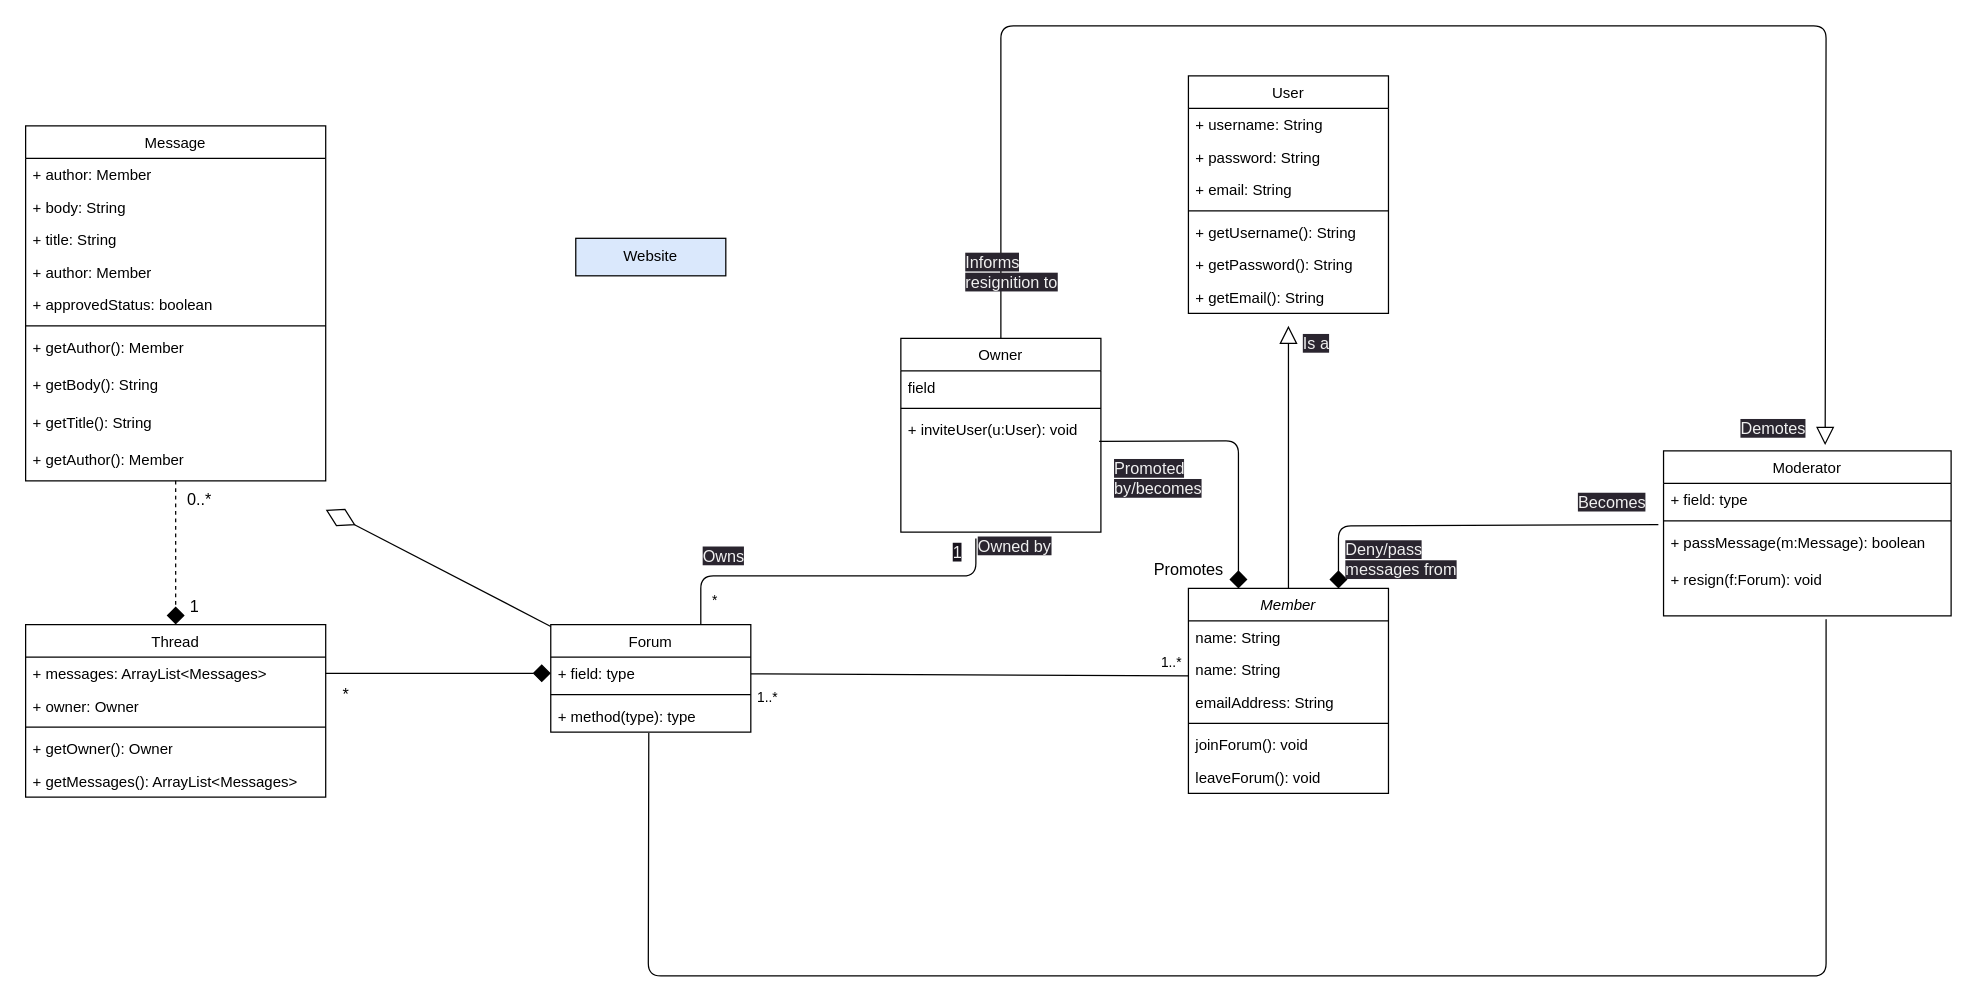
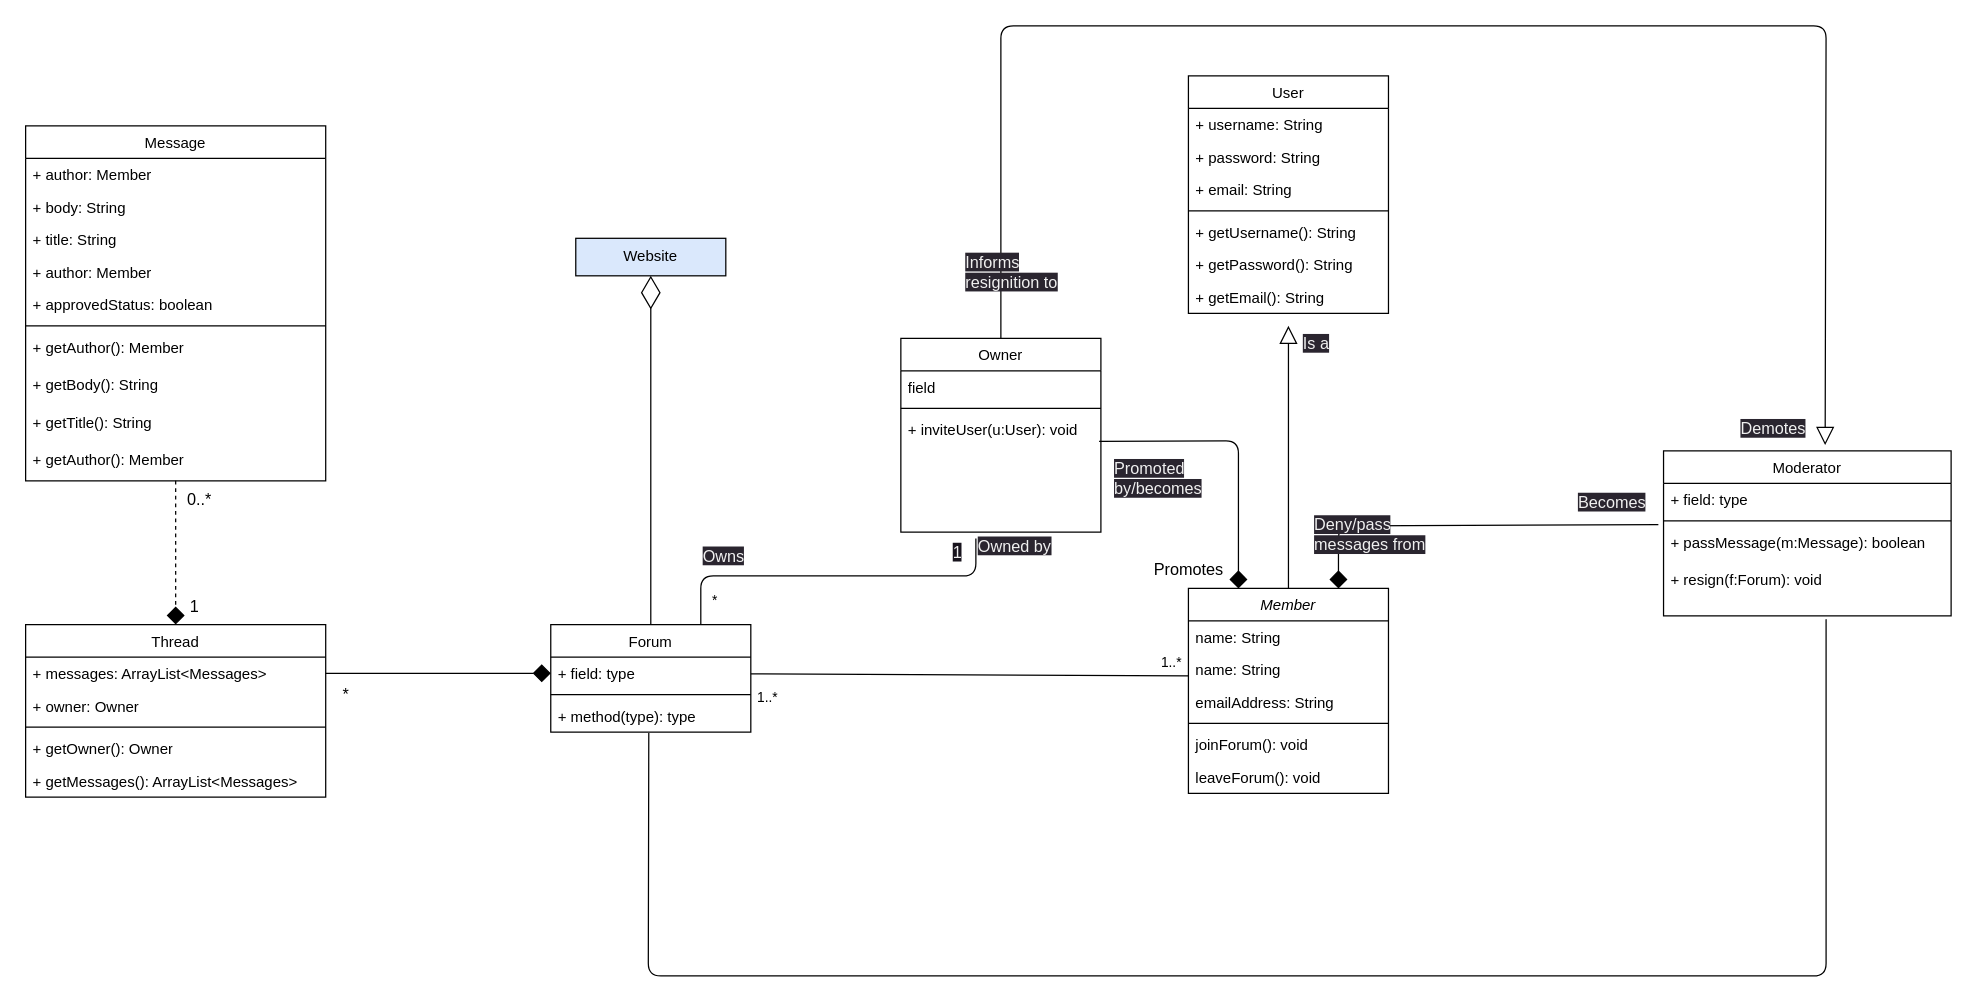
node "Deny/pass messages from": moved (1403, 557) -> (1372, 532)
edge "Forum" -> "0..*": now "Forum" -> "Website"
